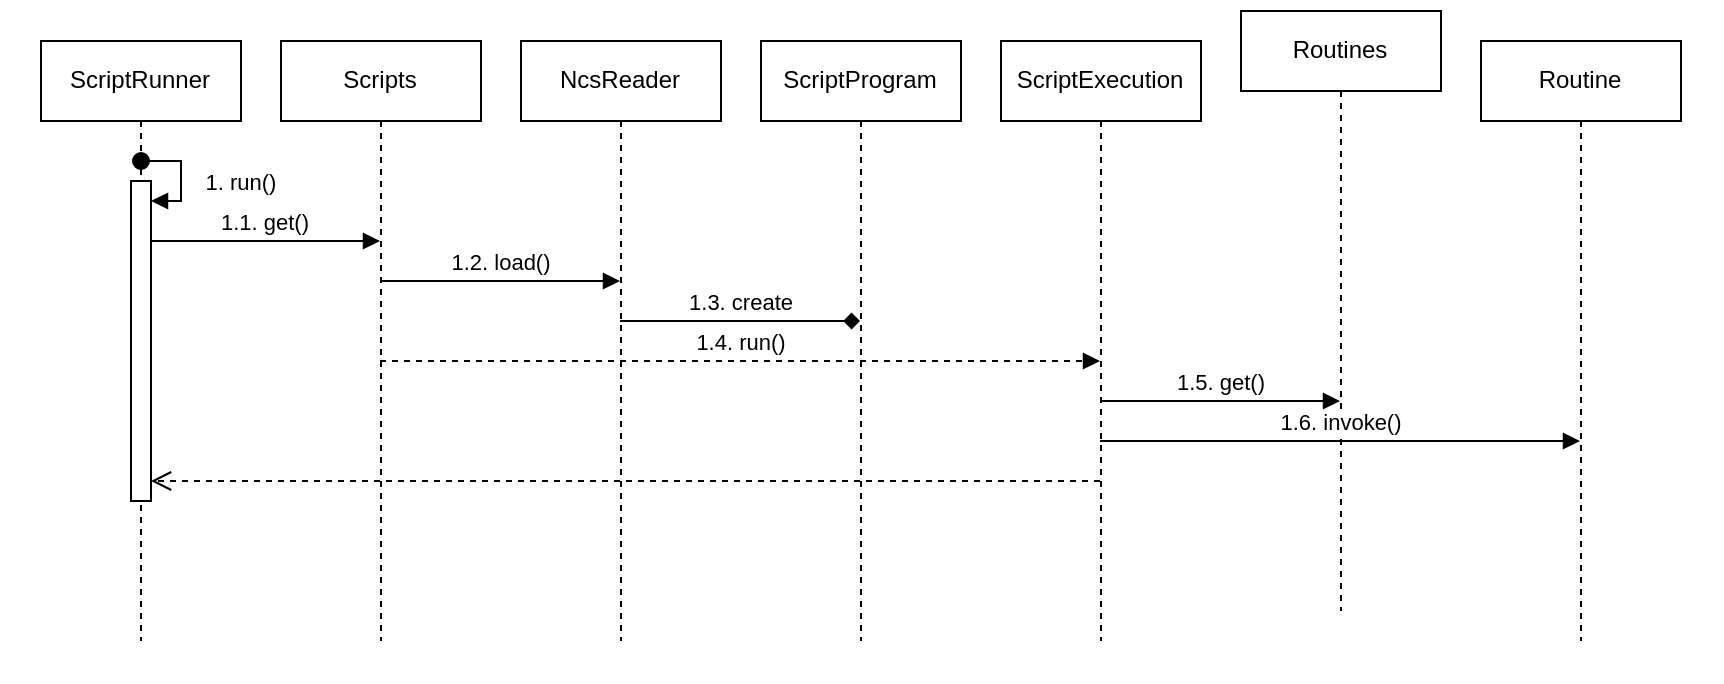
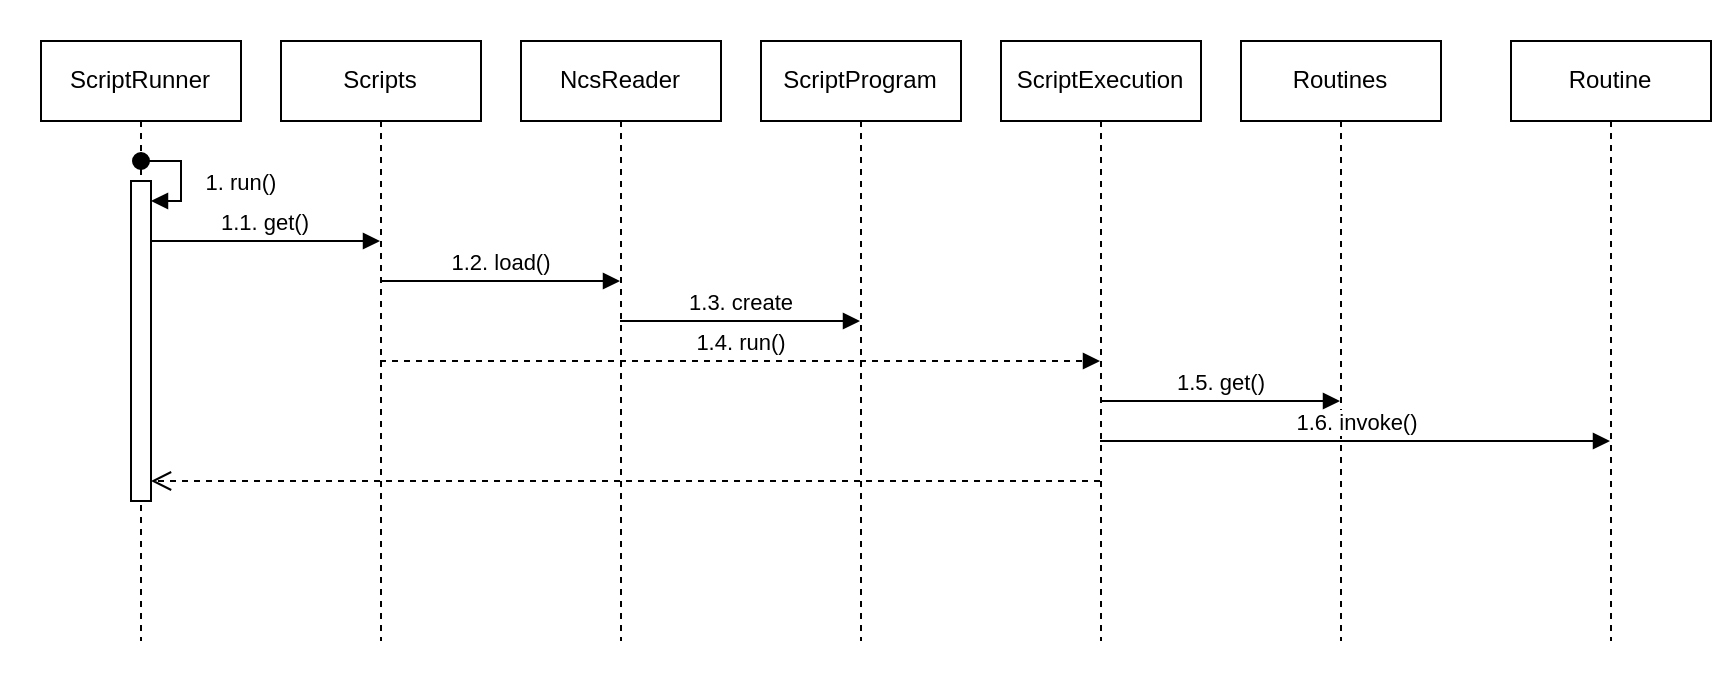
node "Routines": moved (1341, 311) -> (1341, 341)
edge "NcsReader" -> "ScriptProgram": arrowhead diamond -> block
node "Routine": moved (1581, 341) -> (1611, 341)
